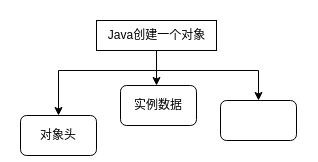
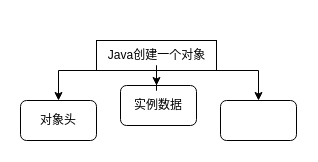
node "Java创建一个对象": moved (157, 36) -> (157, 56)
node "对象头": moved (59, 136) -> (59, 121)
